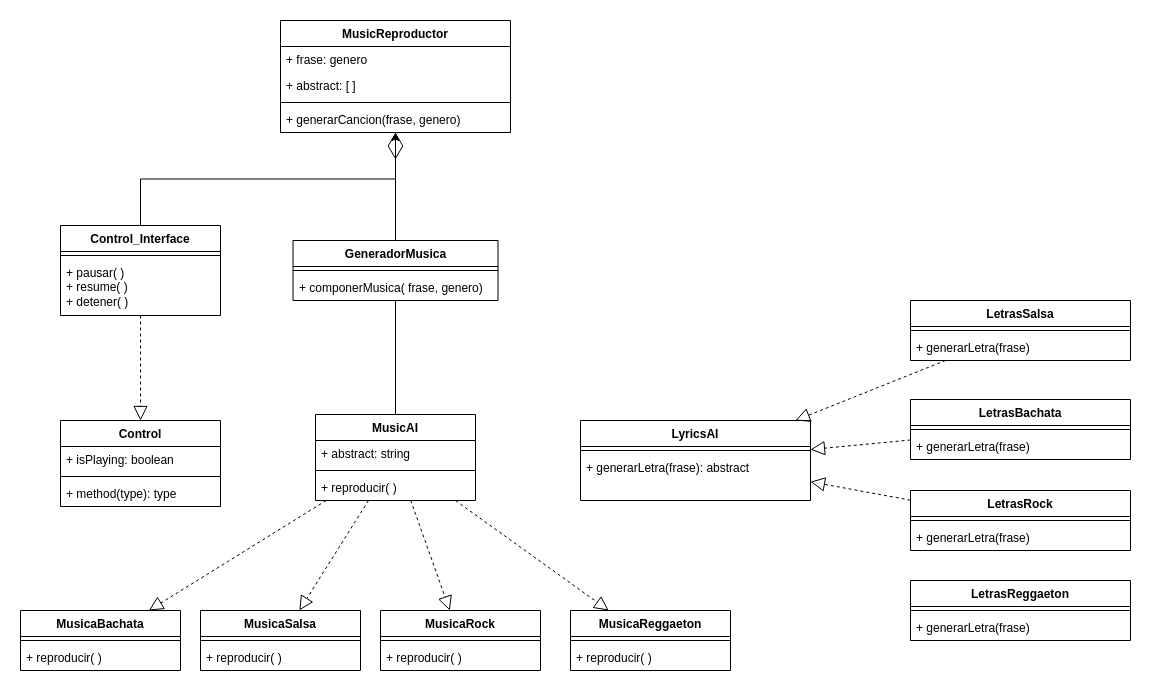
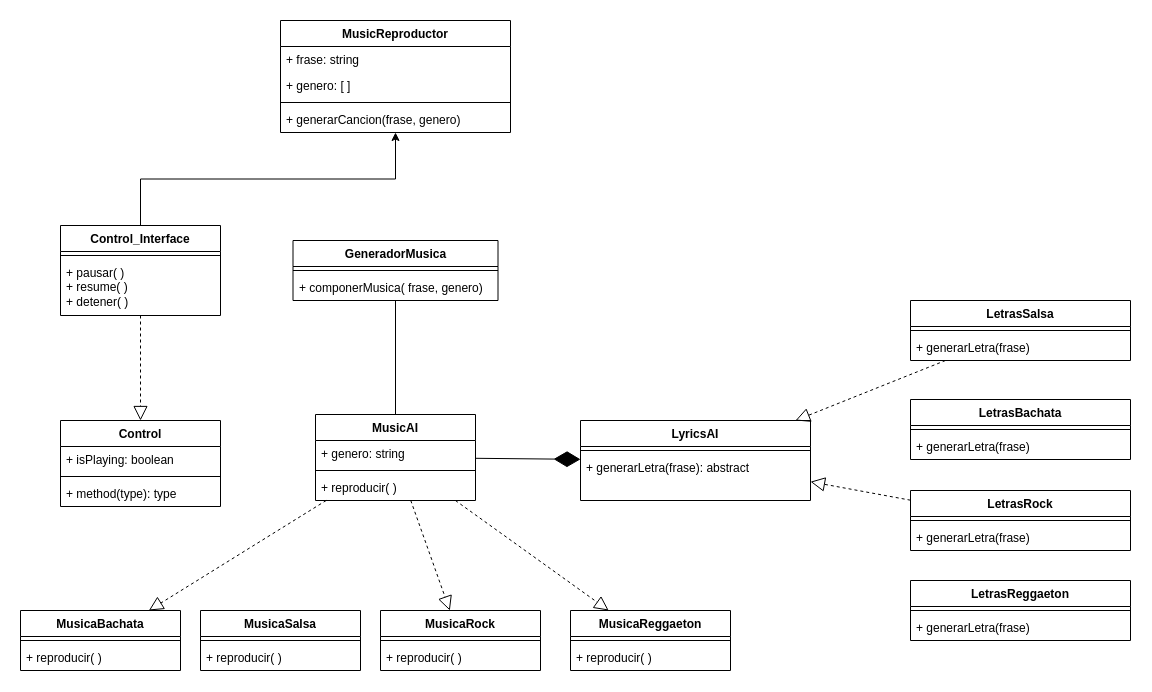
node "+ frase: genero": label "+ frase: genero" -> "+ frase: string"
node "+ abstract: [ ]": label "+ abstract: [ ]" -> "+ genero: [ ]"
edge "GeneradorMusica" -> "MusicReproductor": removed
edge "LetrasBachata" -> "LyricsAI": removed
node "+ abstract: string": label "+ abstract: string" -> "+ genero: string"
edge "MusicAI" -> "LyricsAI": added
edge "MusicAI" -> "MusicaSalsa": removed
